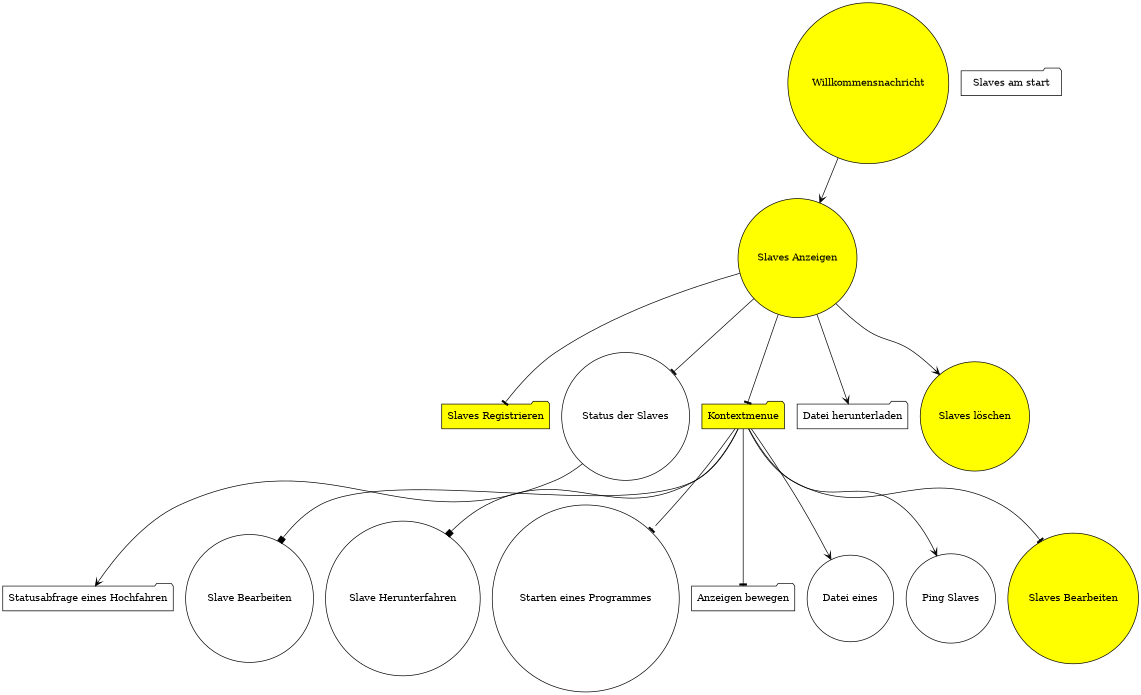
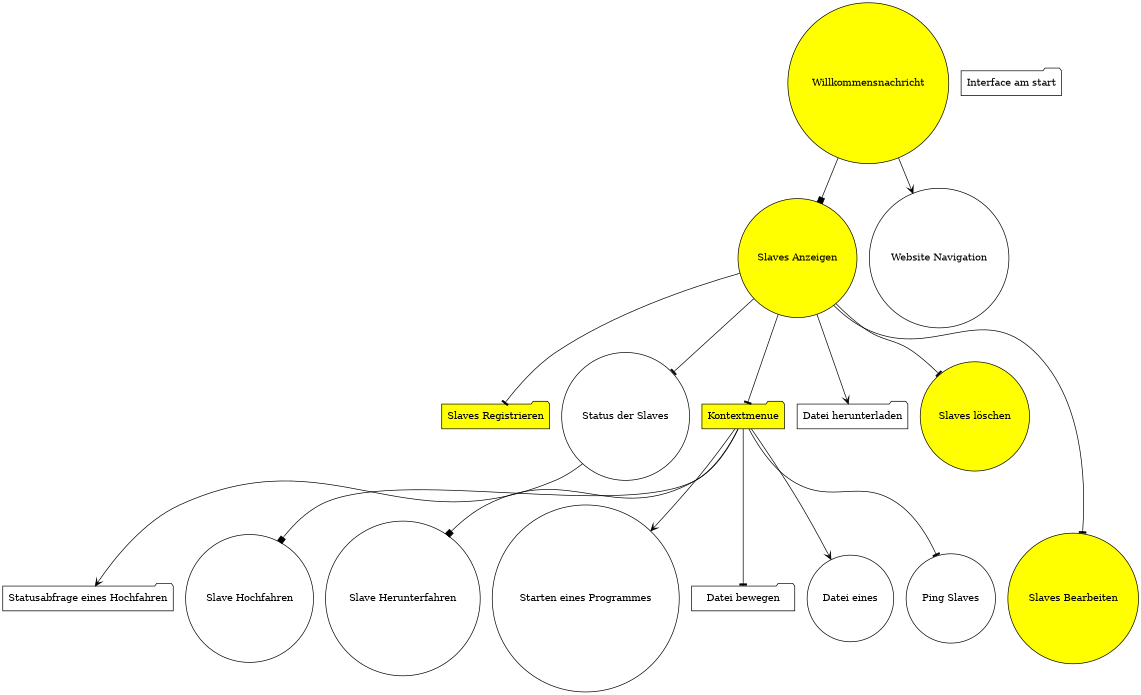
node "Slaves am start": label "Slaves am start" -> "Interface am start"
edge "Willkommensnachricht" -> "Slaves Anzeigen": arrowhead vee -> box
node "Website Navigation": added
edge "Slaves Anzeigen" -> "Slaves löschen": arrowhead vee -> tee
edge "Kontextmenue" -> "Starten eines Programmes": arrowhead tee -> vee
edge "Kontextmenue" -> "Ping Slaves": arrowhead vee -> tee
edge "Kontextmenue" -> "Slaves Bearbeiten": now "Slaves Anzeigen" -> "Slaves Bearbeiten"
node "Slave Bearbeiten": label "Slave Bearbeiten" -> "Slave Hochfahren"
node "Anzeigen bewegen": label "Anzeigen bewegen" -> "Datei bewegen"
